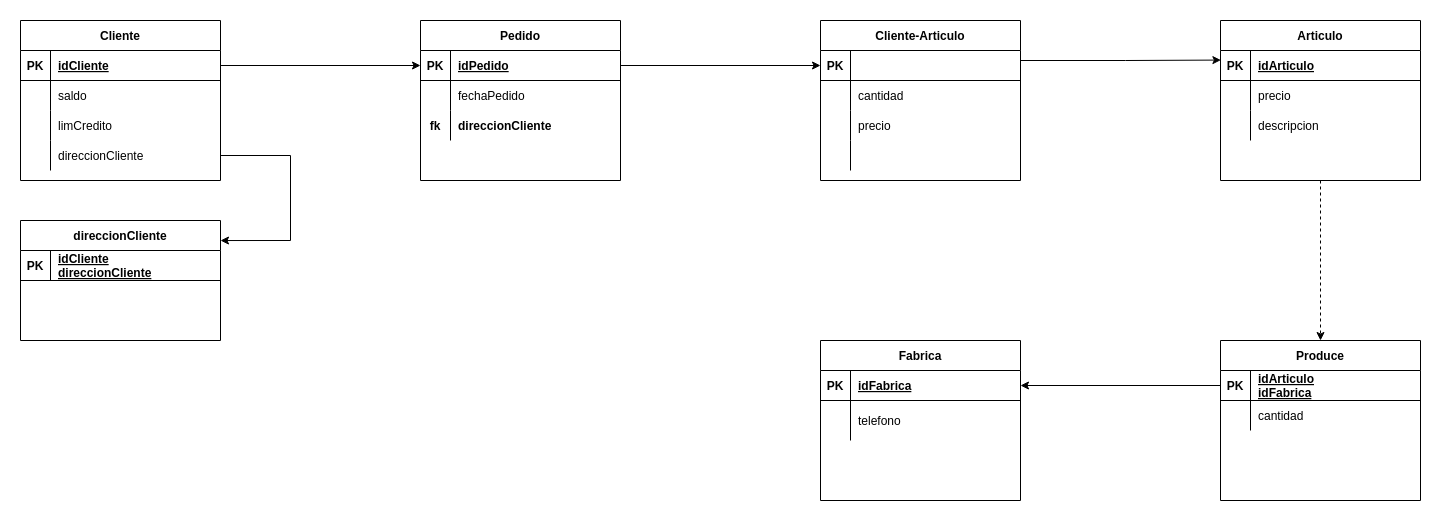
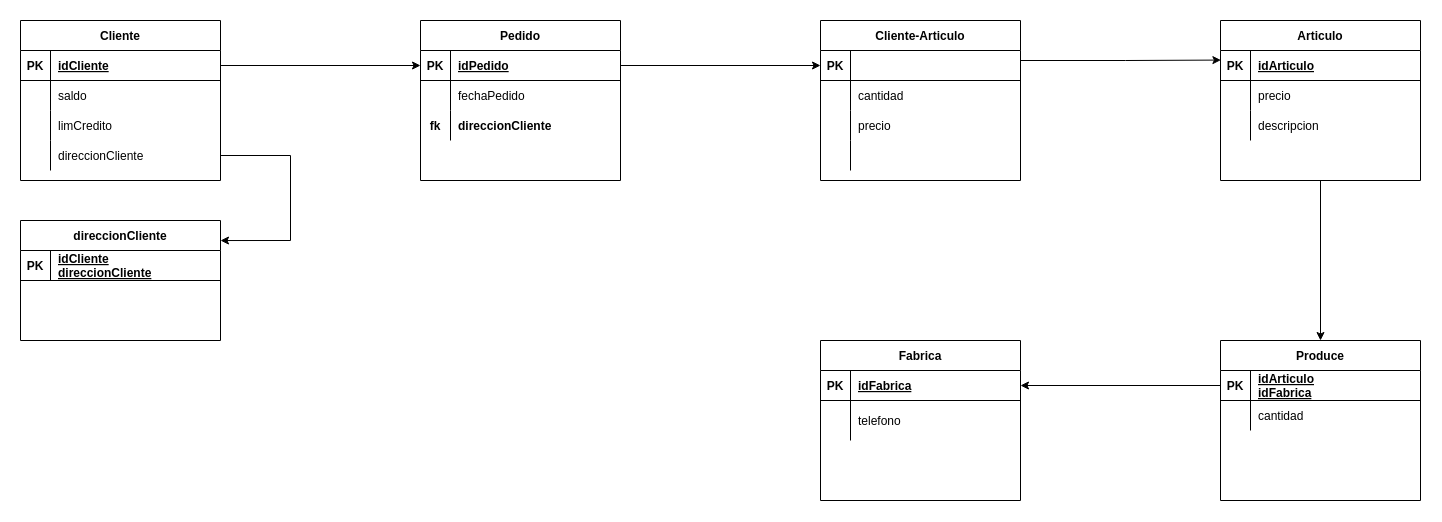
edge "Articulo" -> "Produce": style dashed -> solid
